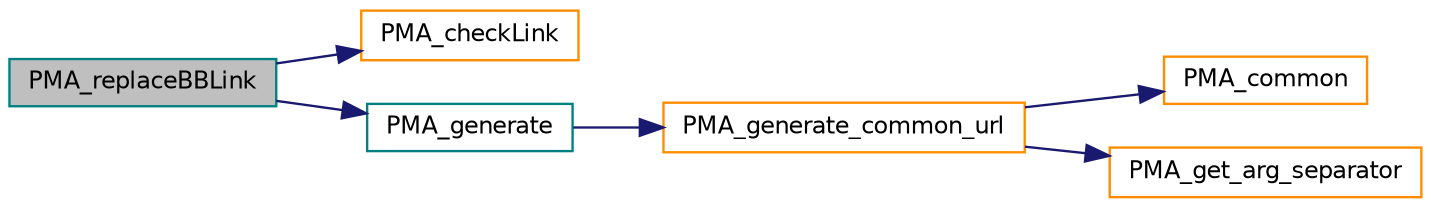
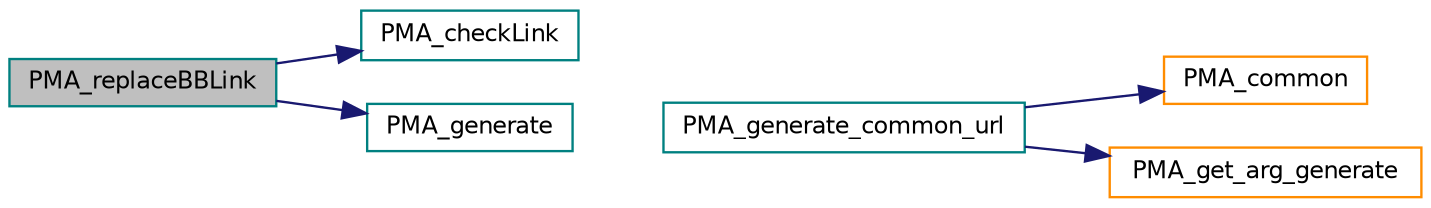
node "PMA_checkLink": color darkorange -> teal
edge "PMA_generate" -> "PMA_generate_common_url": removed
node "PMA_generate_common_url": color darkorange -> teal
node "PMA_get_arg_separator": label "PMA_get_arg_separator" -> "PMA_get_arg_generate"
